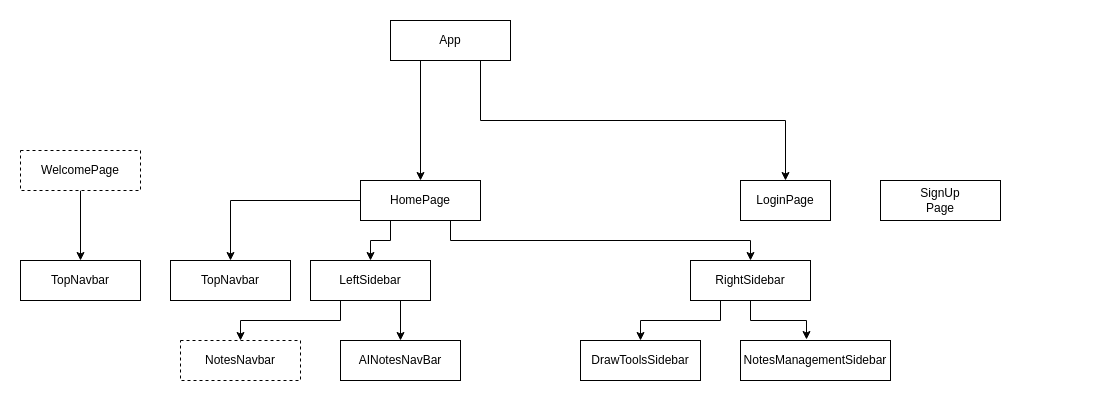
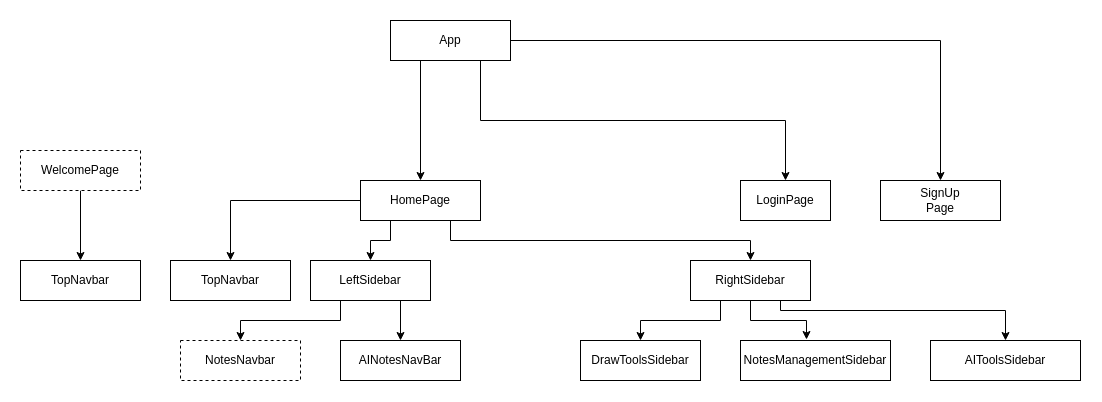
edge "App" -> "SignUp Page": added
edge "RightSidebar" -> "AIToolsSidebar": added
node "AIToolsSidebar": added
